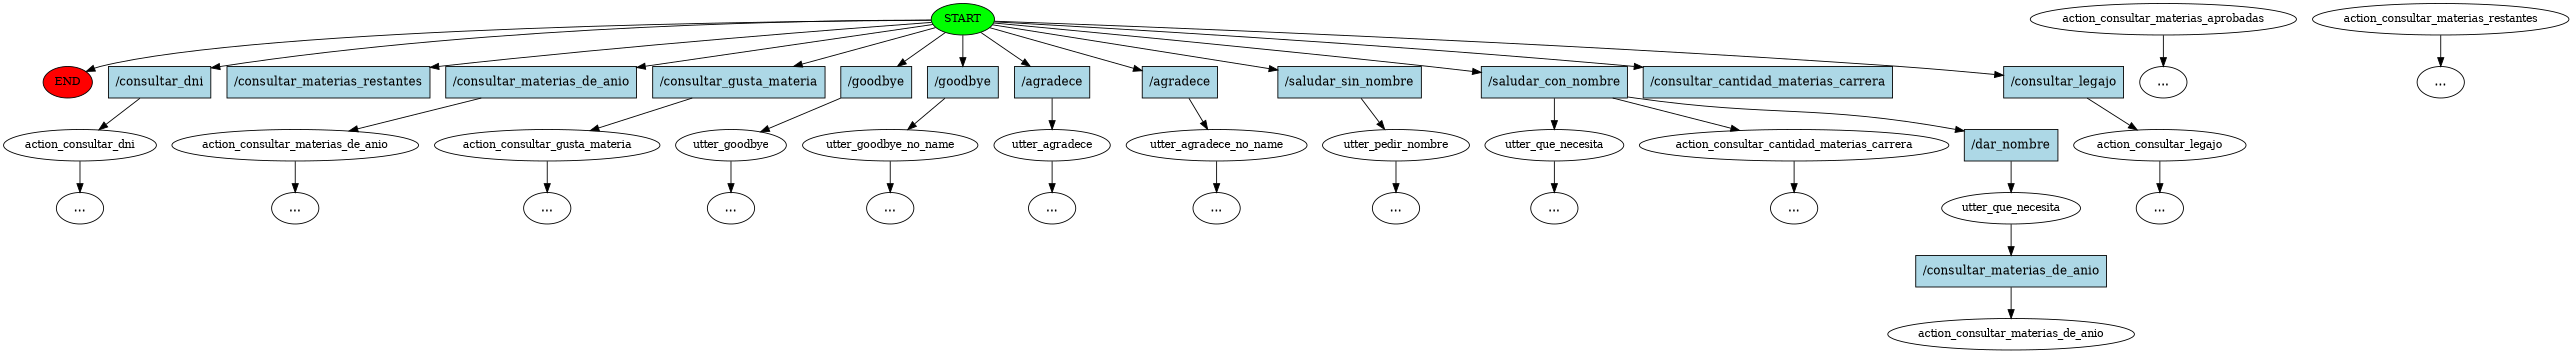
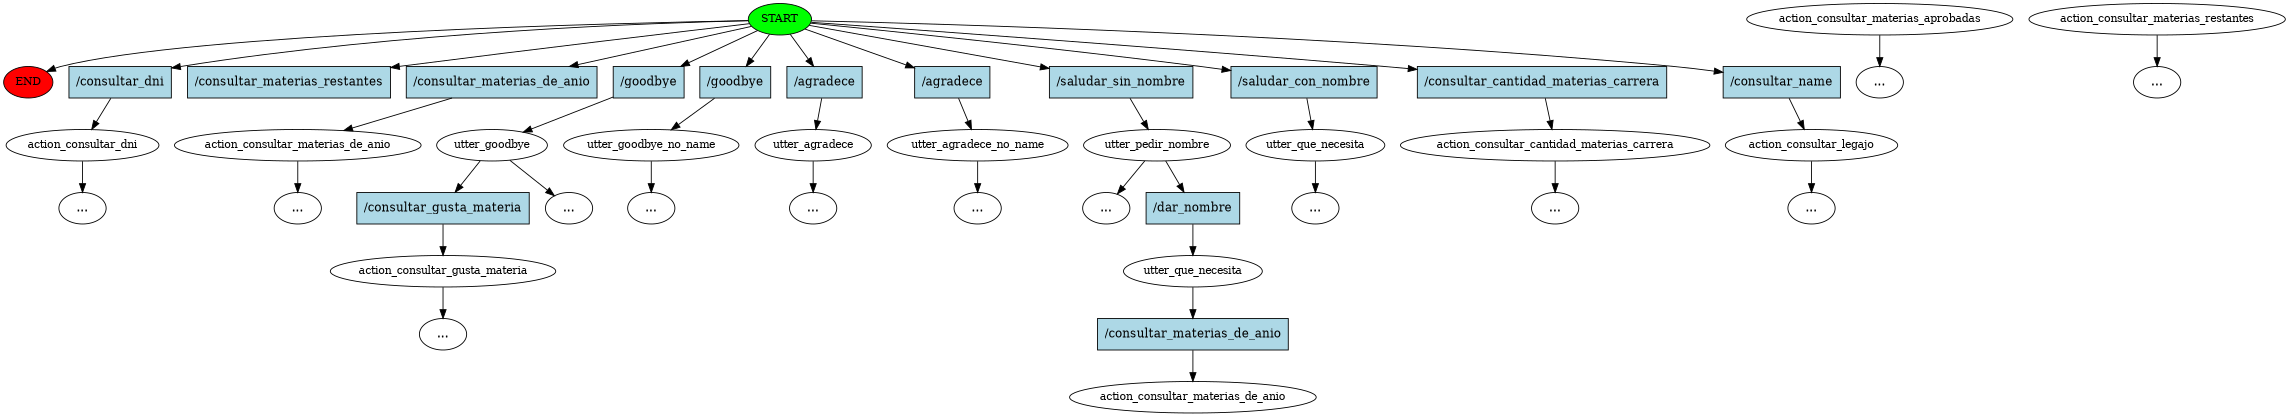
edge "START" -> "/consultar_gusta_materia": now "utter_goodbye" -> "/consultar_gusta_materia"
node "/consultar_legajo": label "/consultar_legajo" -> "/consultar_name"
edge "/saludar_con_nombre" -> "/dar_nombre": now "utter_pedir_nombre" -> "/dar_nombre"
edge "/saludar_con_nombre" -> "action_consultar_cantidad_materias_carrera": now "/consultar_cantidad_materias_carrera" -> "action_consultar_cantidad_materias_carrera"
